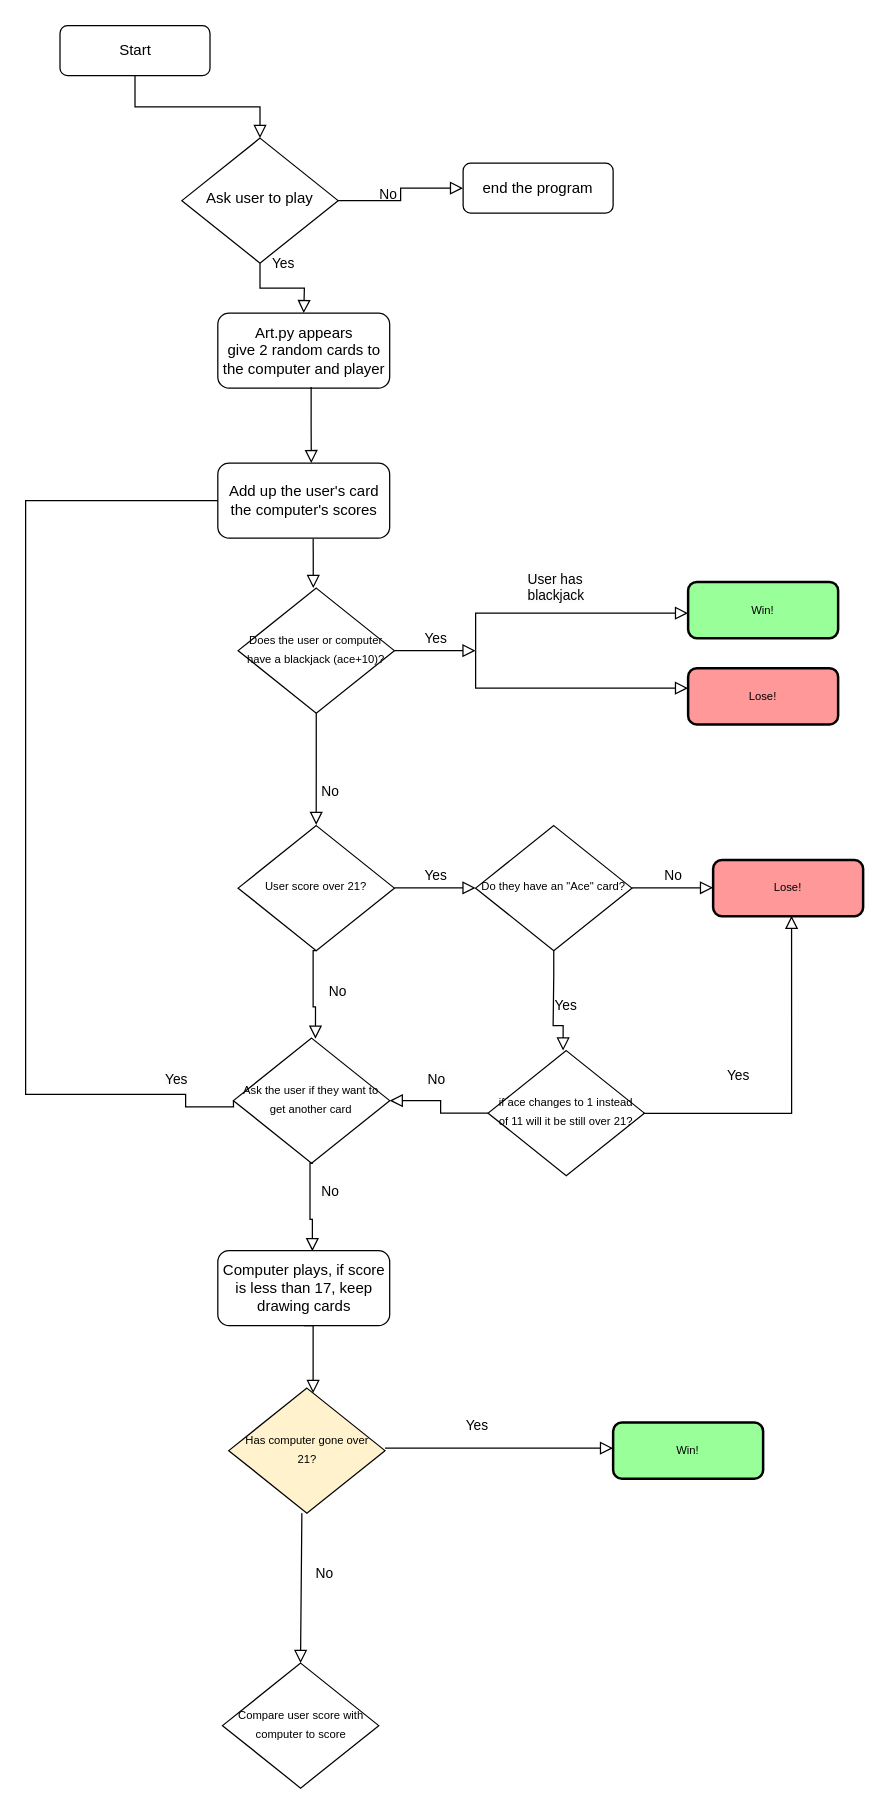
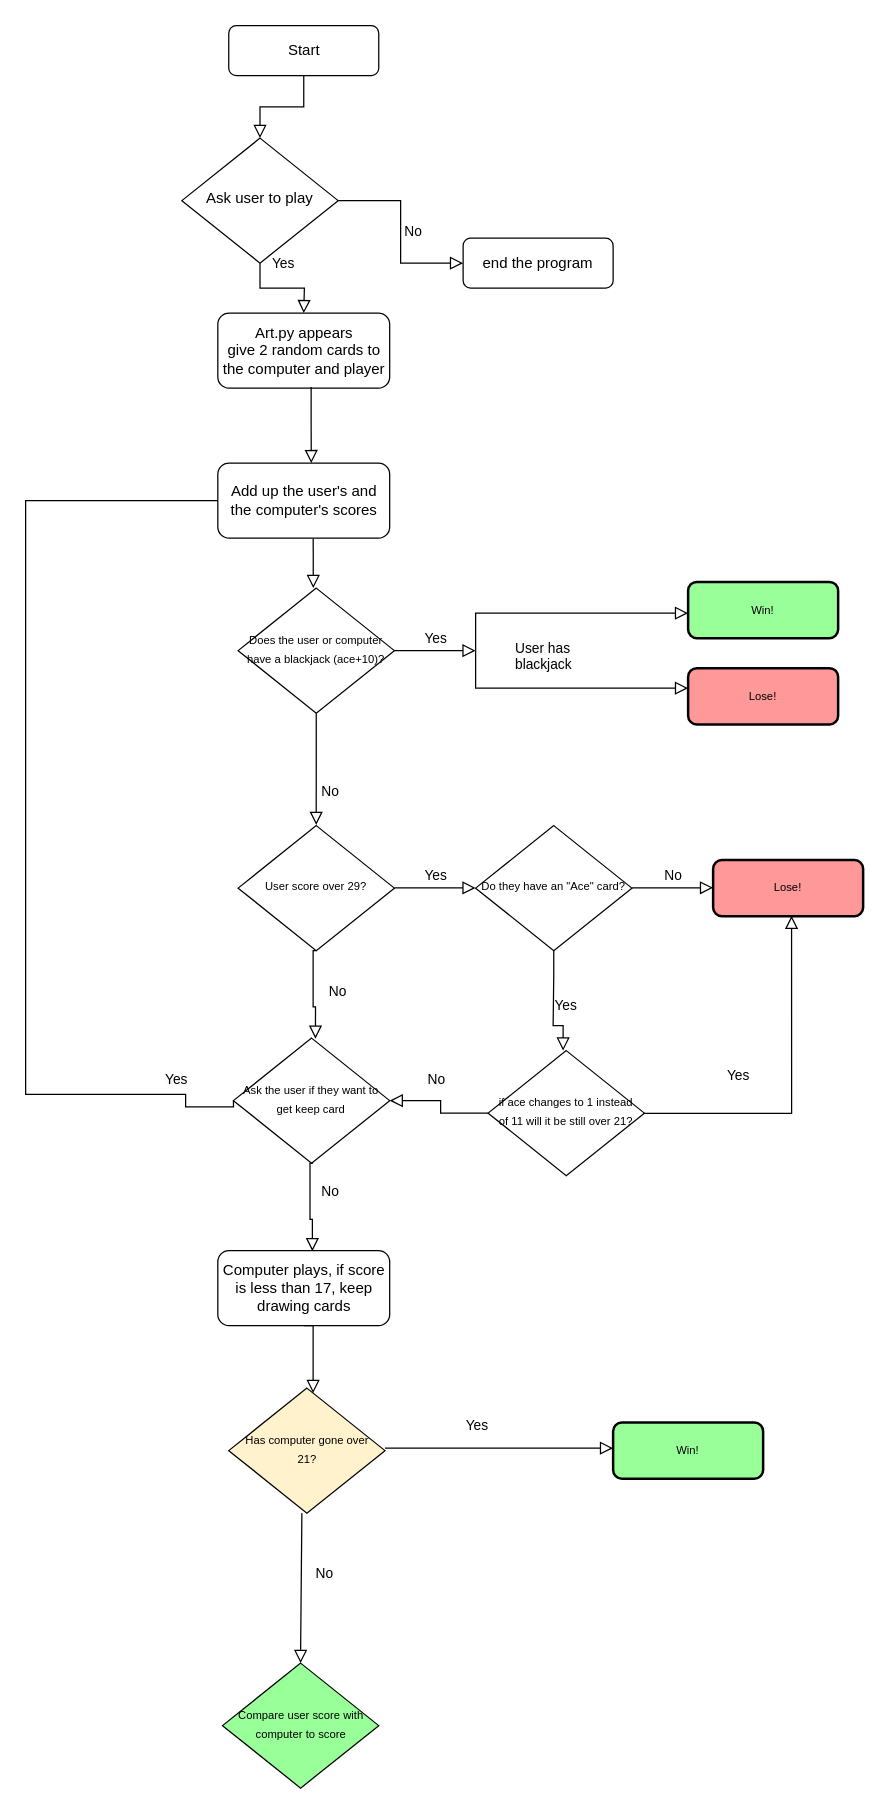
node "Start": moved (135, 51) -> (304, 51)
node "end the program": moved (538, 188) -> (538, 263)
node "Add up the user's card the computer's scores": label "Add up the user's card the computer's scores" -> "Add up the user's and the computer's scores"
node "User has blackjack": moved (557, 588) -> (544, 657)
node "User score over 21?": label "User score over 21?" -> "User score over 29?"
node "Ask the user if they want to get another card": label "Ask the user if they want to get another card" -> "Ask the user if they want to get keep card"
node "Compare user score with computer to score": fillcolor #ffffff -> #99ff99
